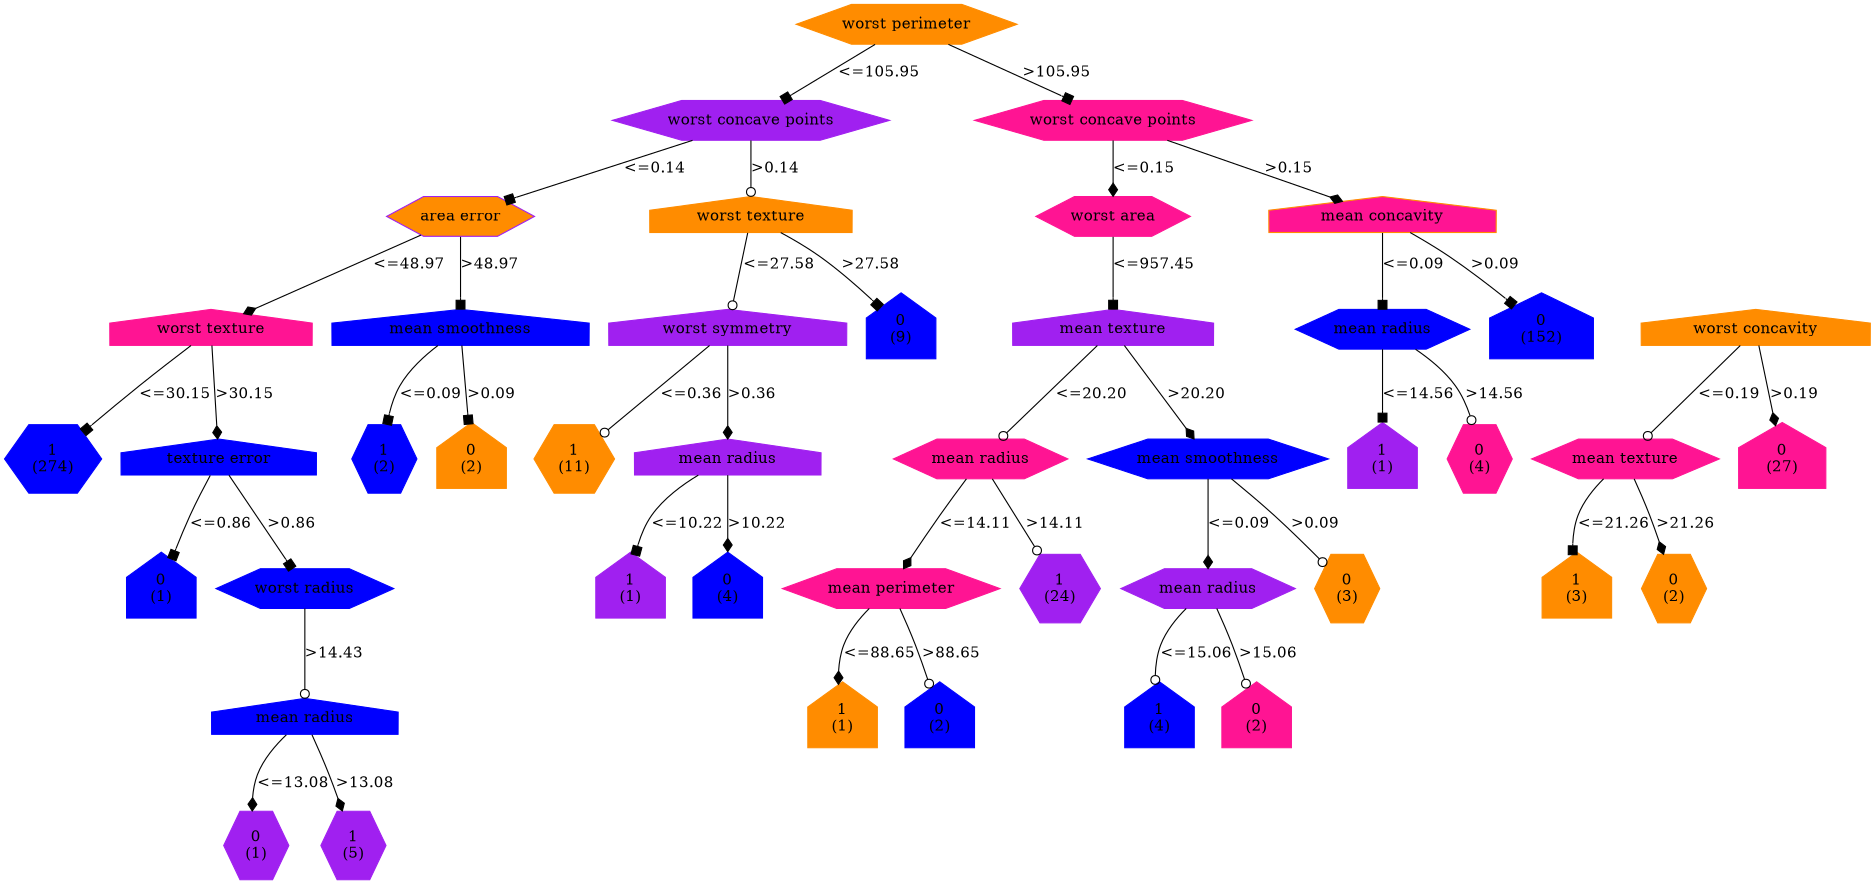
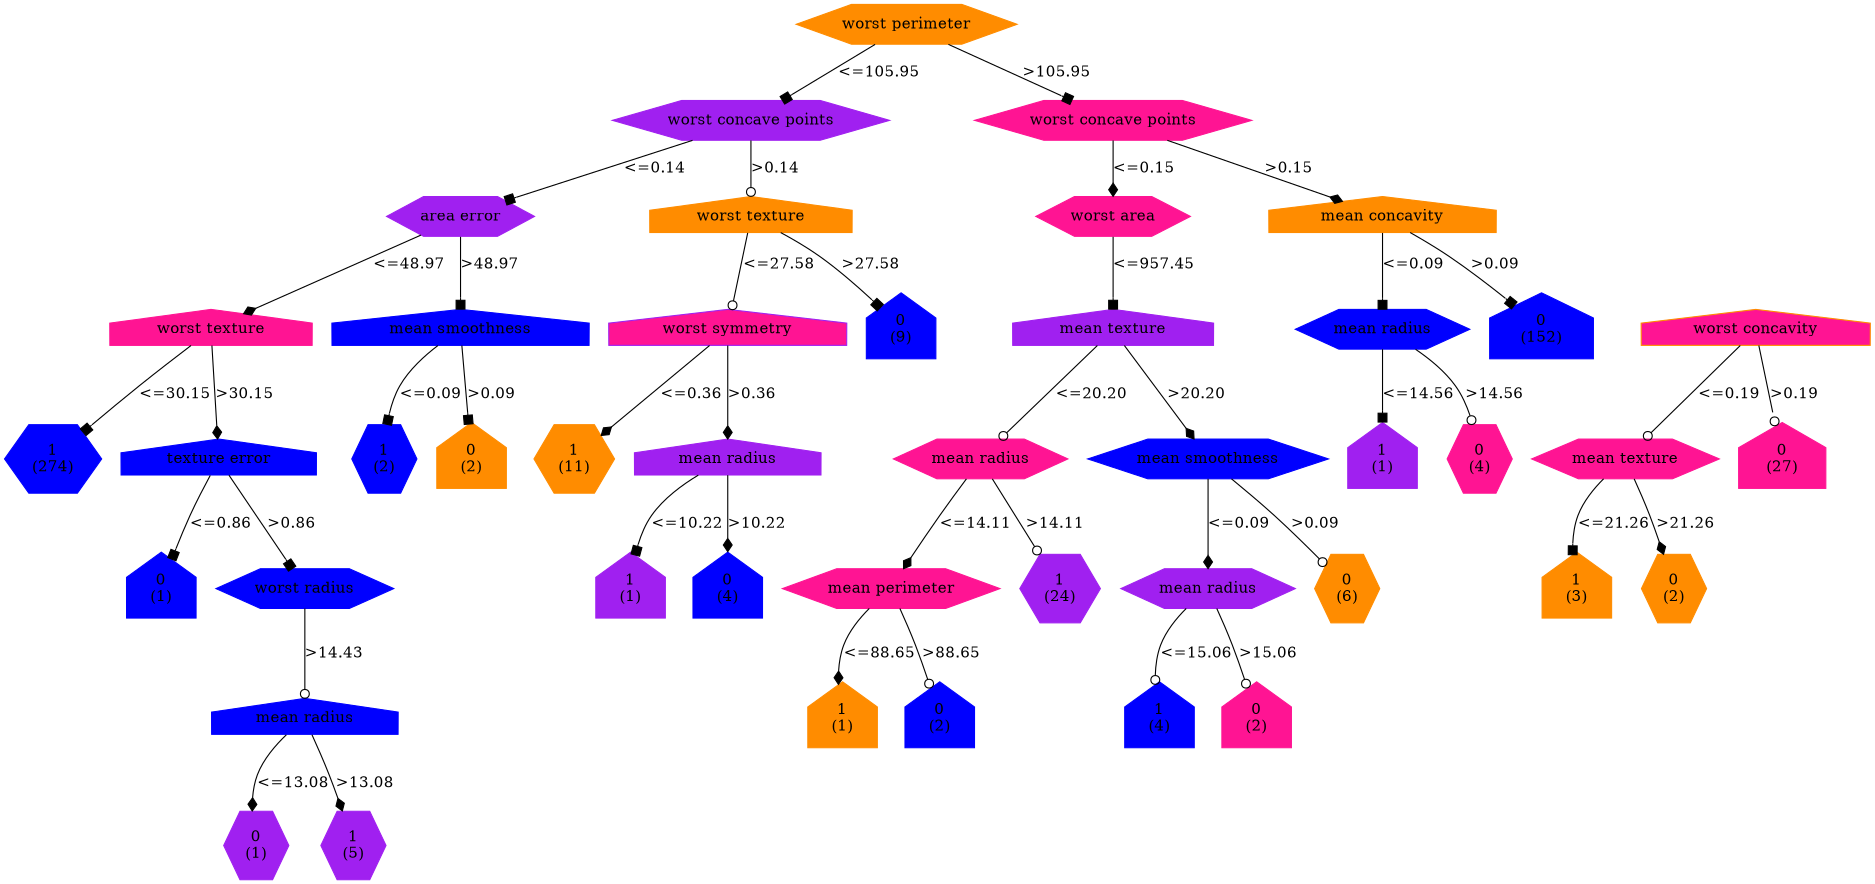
node "area error": fillcolor darkorange -> purple
node "mean concavity": fillcolor deeppink -> darkorange
node "worst symmetry": fillcolor purple -> deeppink
node "worst concavity": fillcolor darkorange -> deeppink
edge "worst concavity" -> "0 (27)": arrowhead diamond -> odot
edge "worst symmetry" -> "1 (11)": arrowhead odot -> diamond
node "0 (3)": label "0 (3)" -> "0 (6)"
